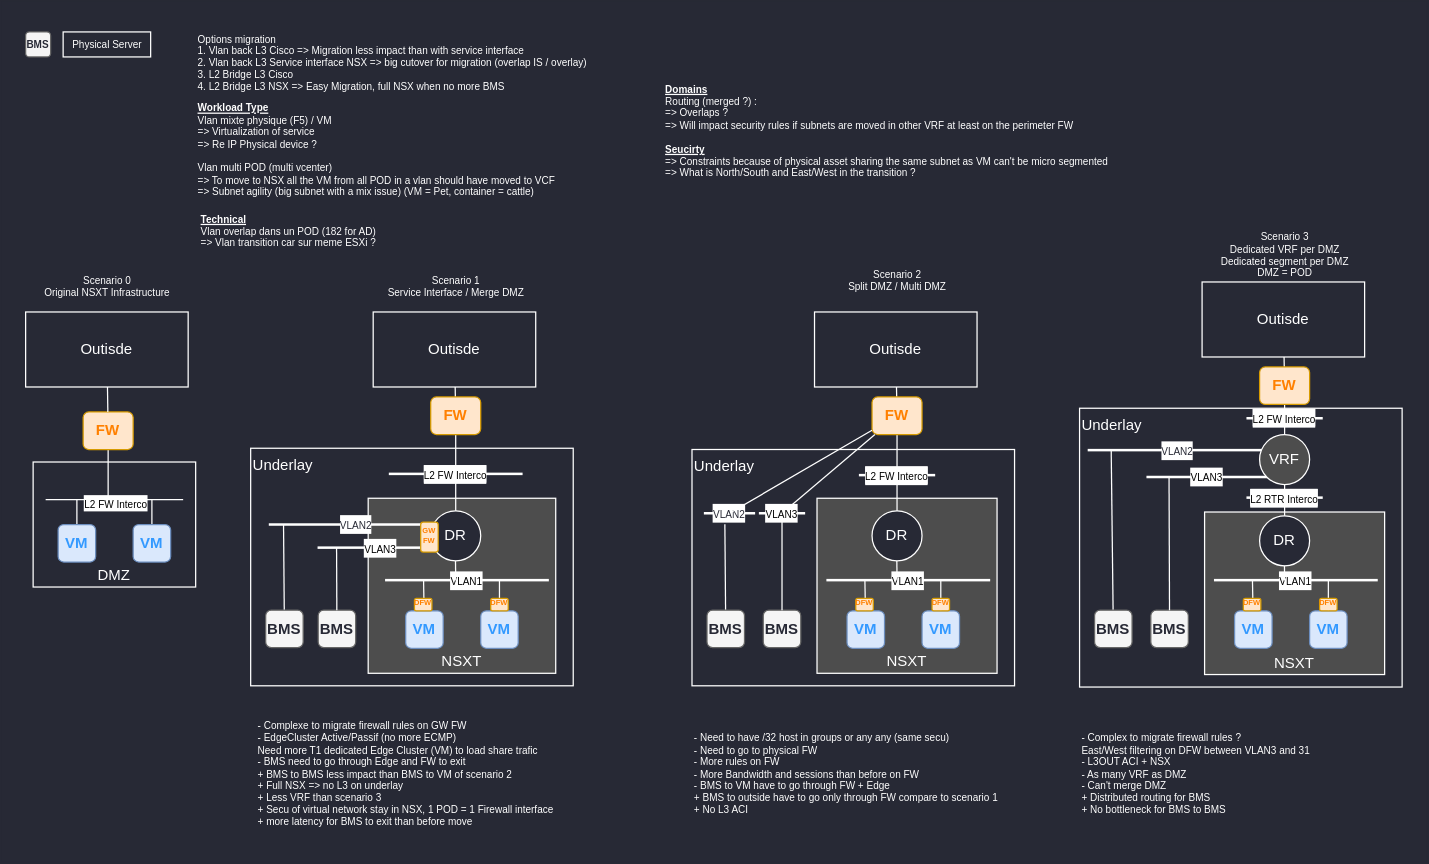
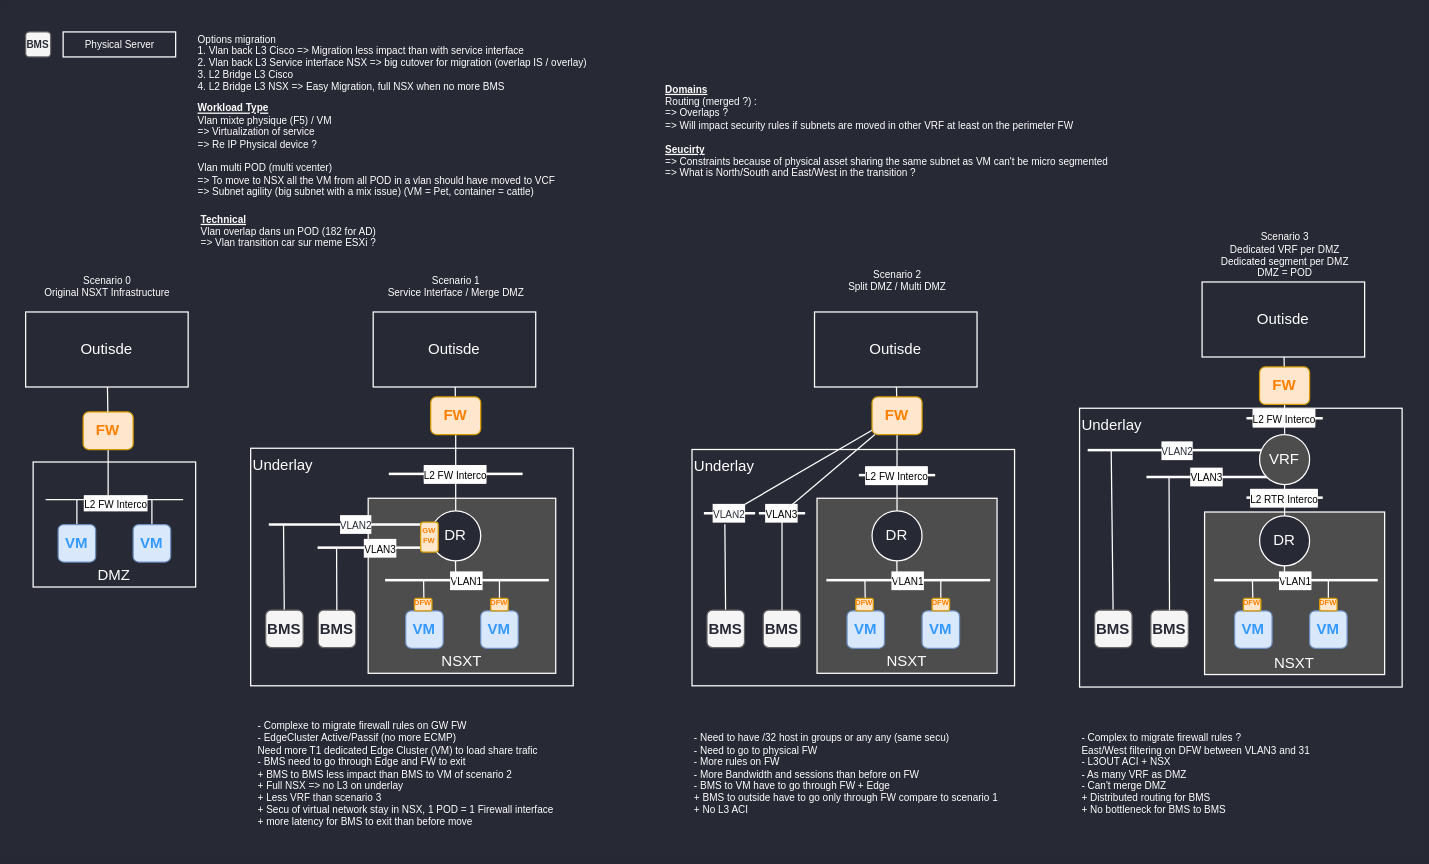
node "Physical Server": size 88x25 -> 113x25
